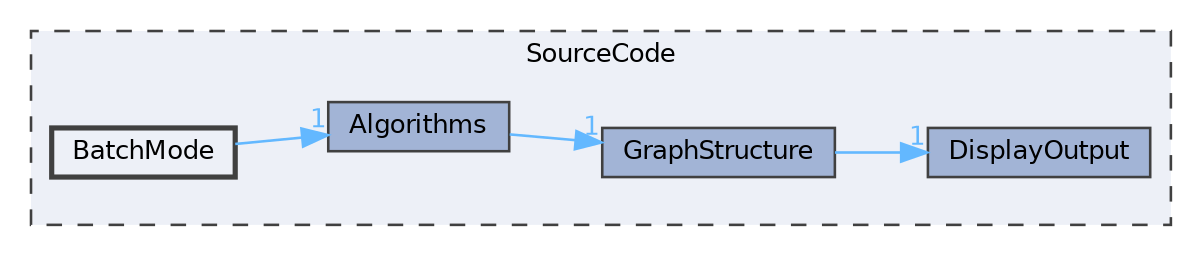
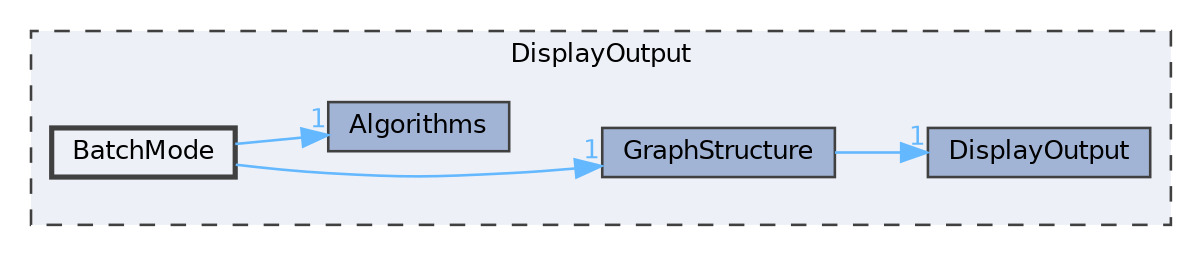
cluster "SourceCode": label "SourceCode" -> "DisplayOutput"
edge "Algorithms" -> "GraphStructure": now "BatchMode" -> "GraphStructure"
